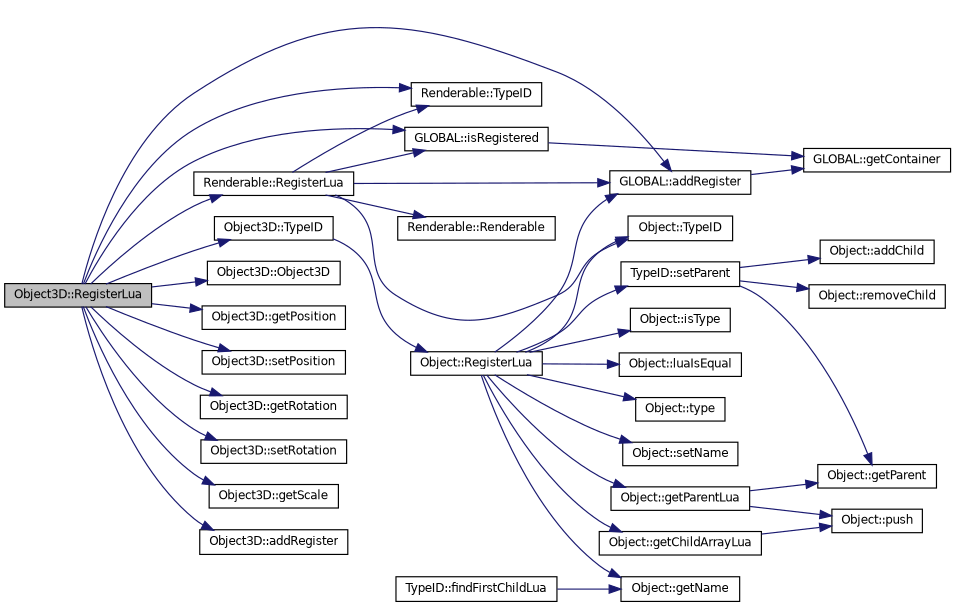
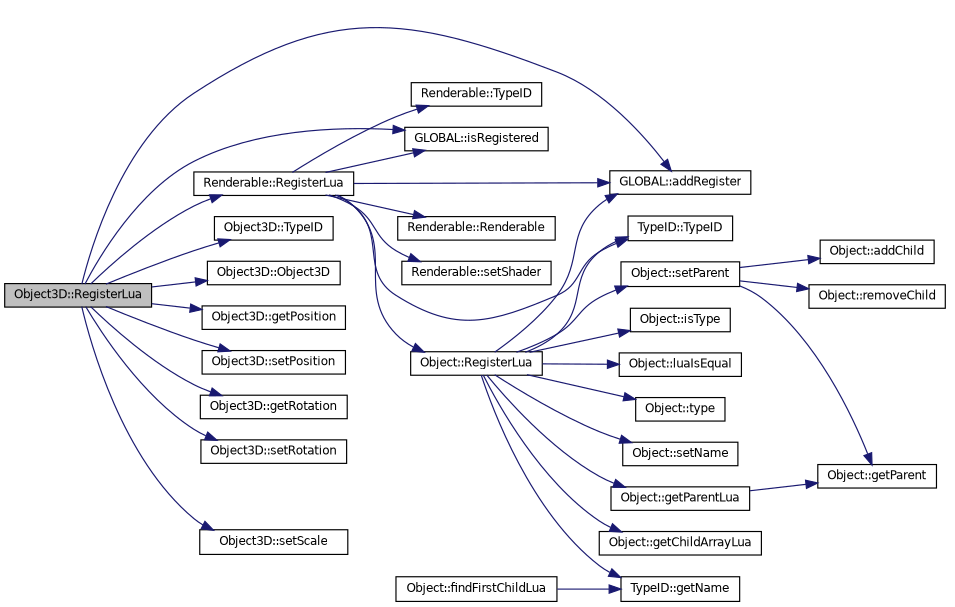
edge "Object3D::RegisterLua" -> "Renderable::TypeID": removed
node "GLOBAL::getContainer": removed
node "Object::TypeID": label "Object::TypeID" -> "TypeID::TypeID"
node "Renderable::setShader": added
node "TypeID::setParent": label "TypeID::setParent" -> "Object::setParent"
edge "Object3D::TypeID" -> "Object::RegisterLua": now "Renderable::RegisterLua" -> "Object::RegisterLua"
node "Object3D::getScale": removed
node "Object::push": removed
node "Object3D::addRegister": label "Object3D::addRegister" -> "Object3D::setScale"
node "TypeID::findFirstChildLua": label "TypeID::findFirstChildLua" -> "Object::findFirstChildLua"
node "Object::getName": label "Object::getName" -> "TypeID::getName"
